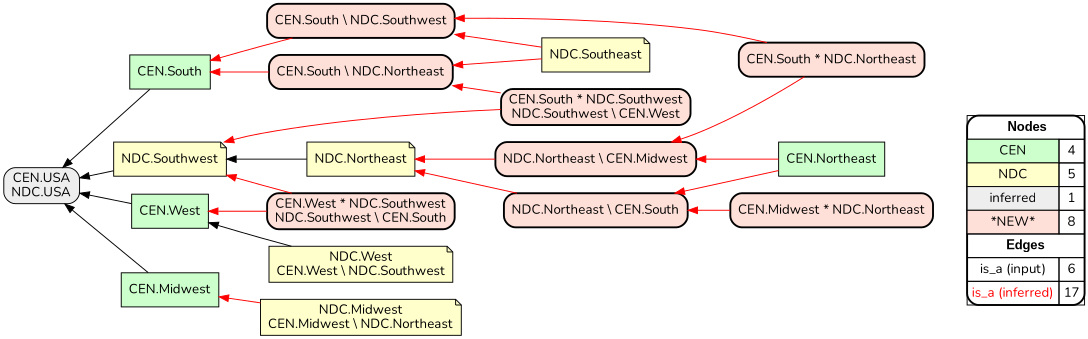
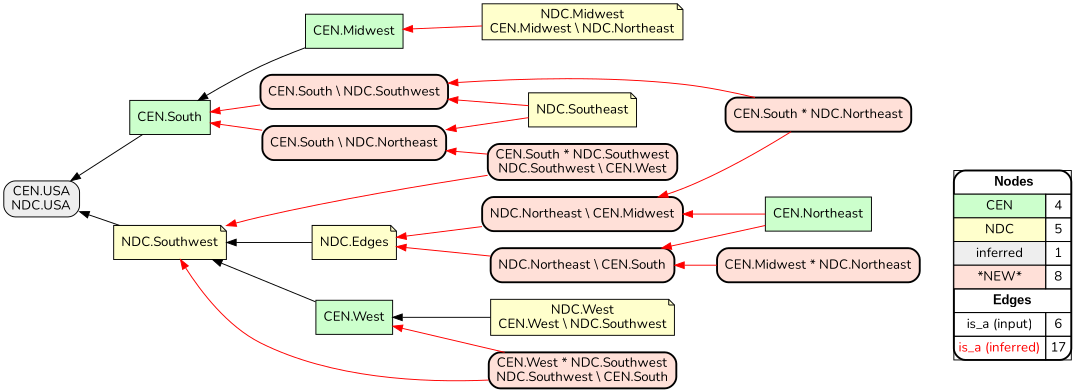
node "NDC.Northeast": label "NDC.Northeast" -> "NDC.Edges"
edge "CEN.West" -> "CEN.USA NDC.USA": now "CEN.West" -> "NDC.Southwest"
edge "CEN.Midwest" -> "CEN.USA NDC.USA": now "CEN.Midwest" -> "CEN.South"
